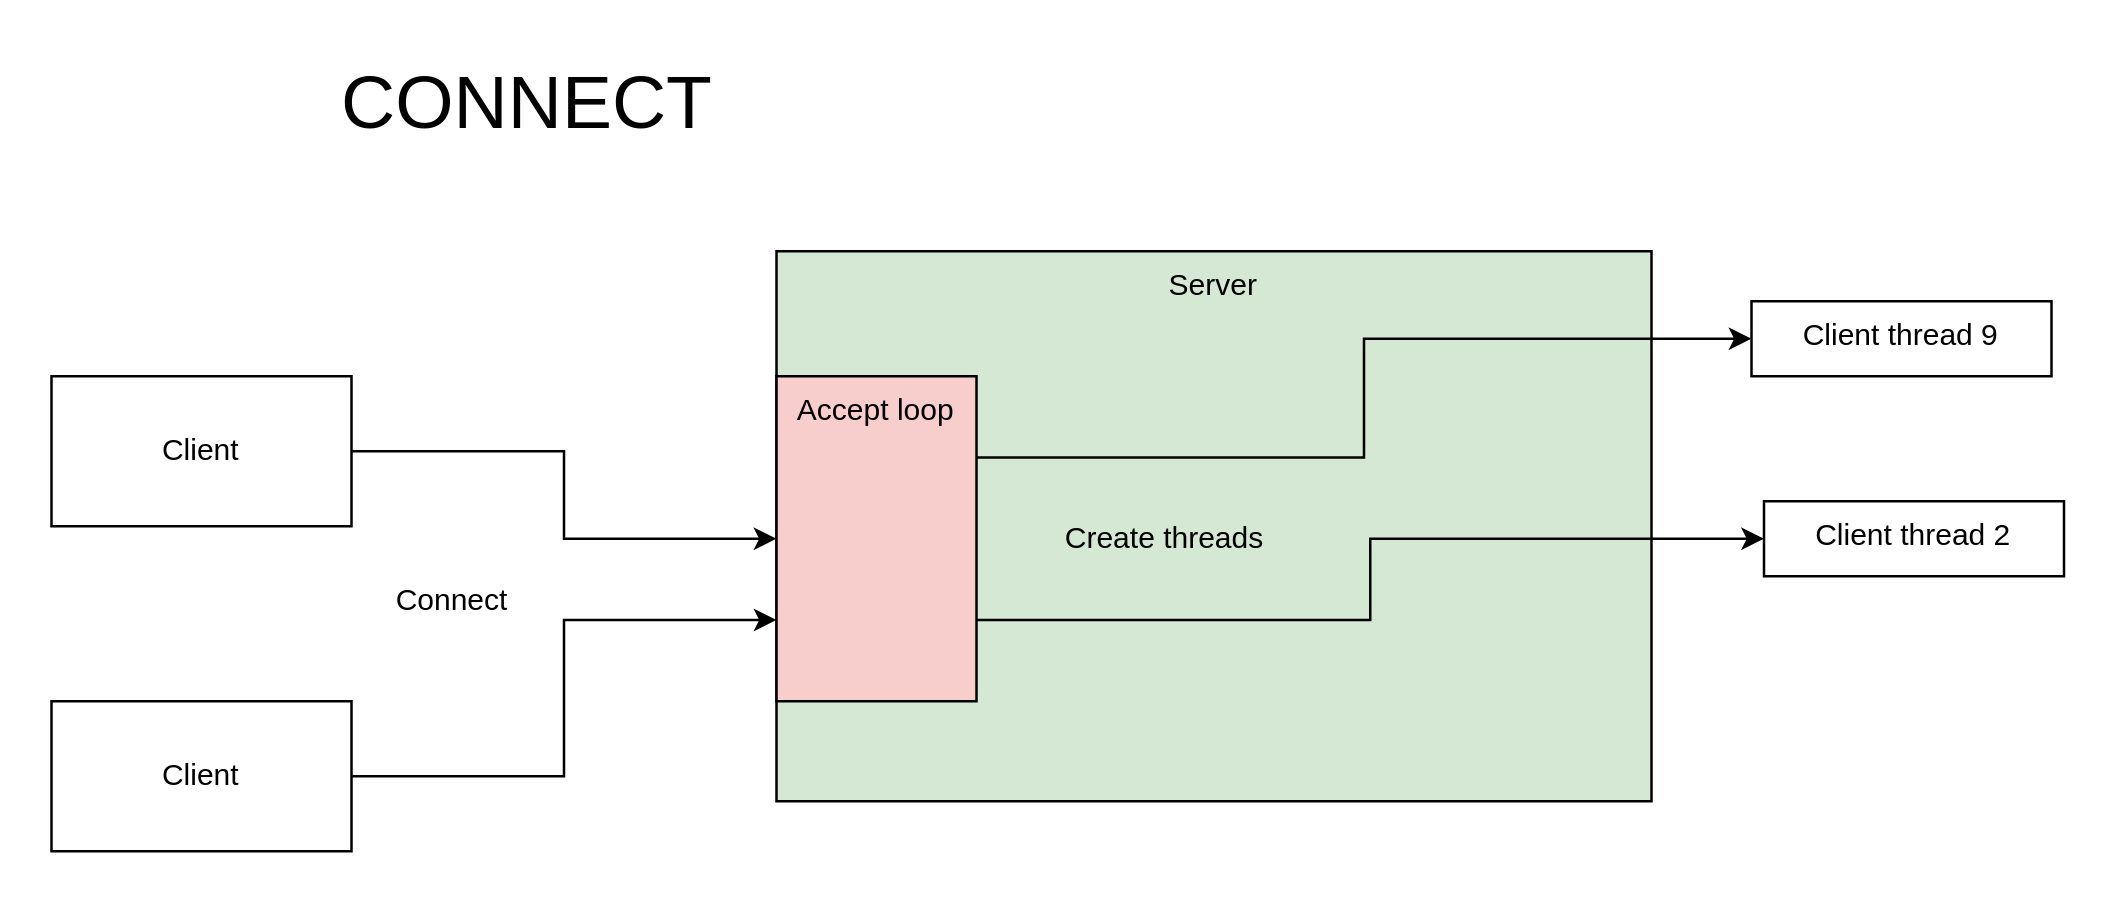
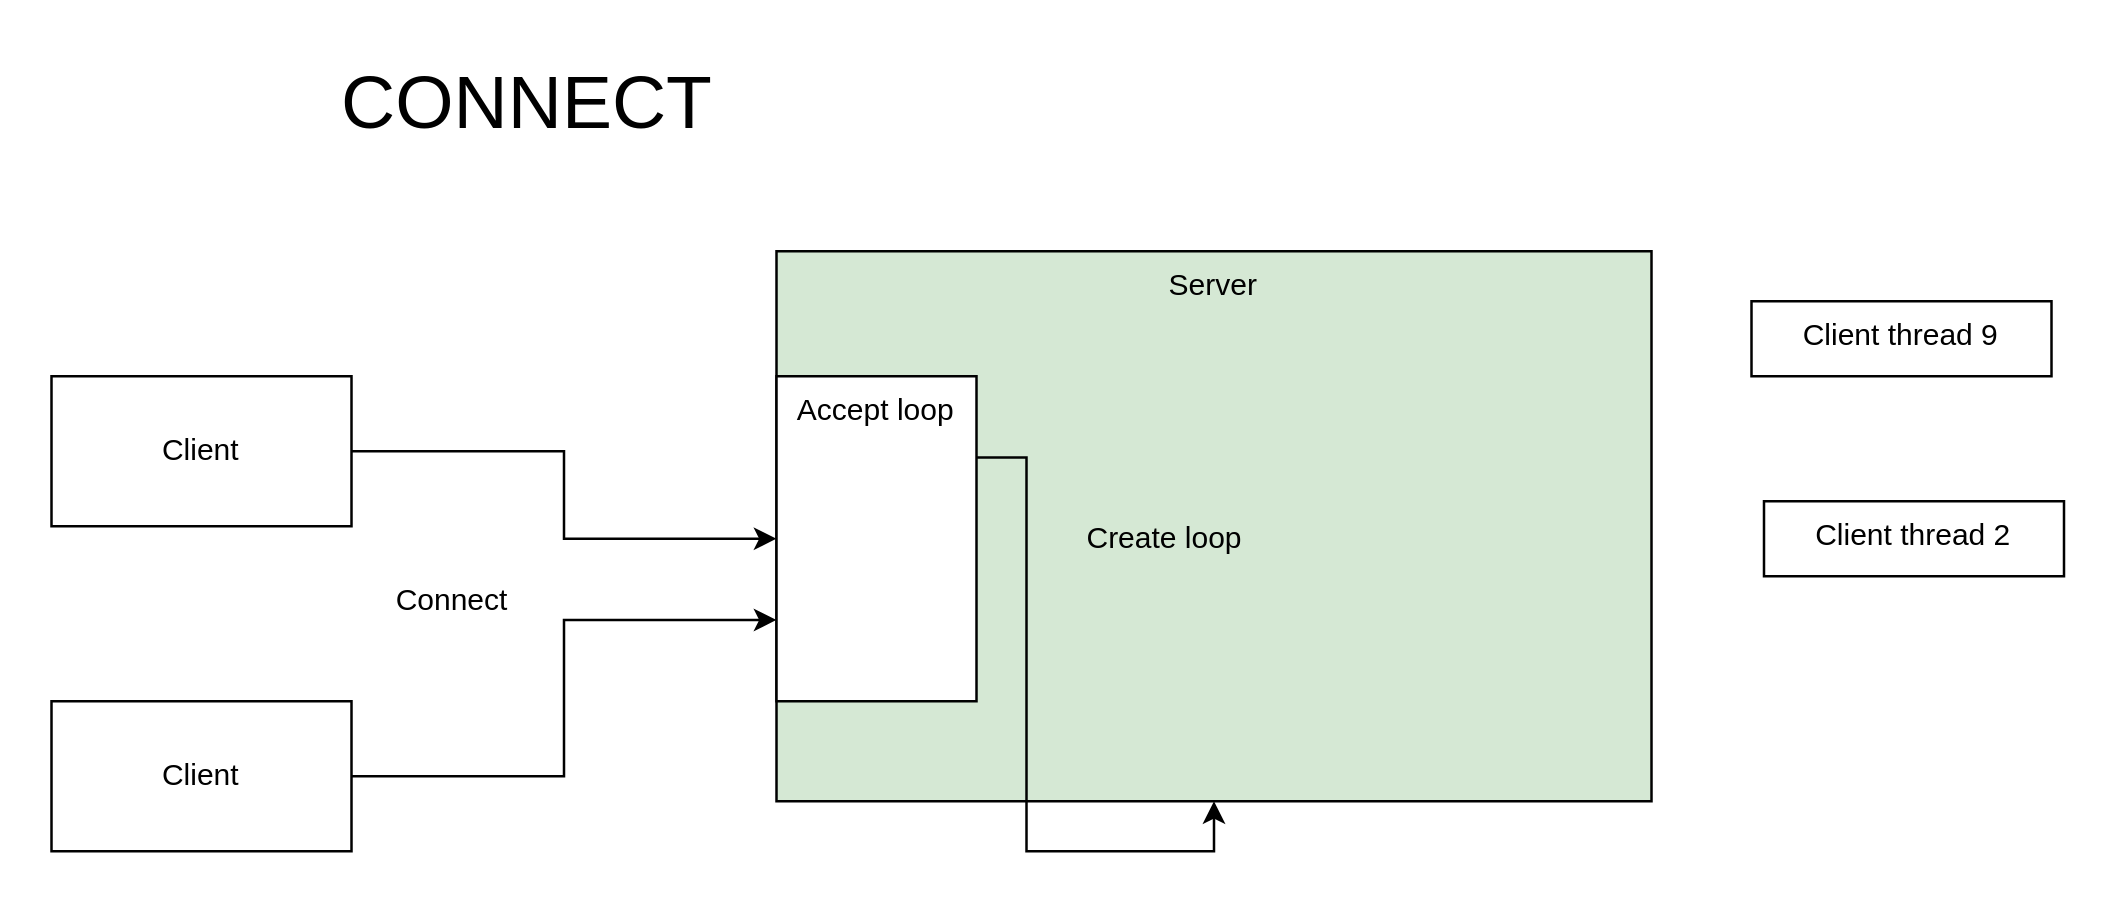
edge "Accept loop" -> "Client thread 9": now "Accept loop" -> "Server"
node "Accept loop": fillcolor #f8cecc -> #ffffff
node "Create threads": label "Create threads" -> "Create loop"
edge "Accept loop" -> "Client thread 2": removed
